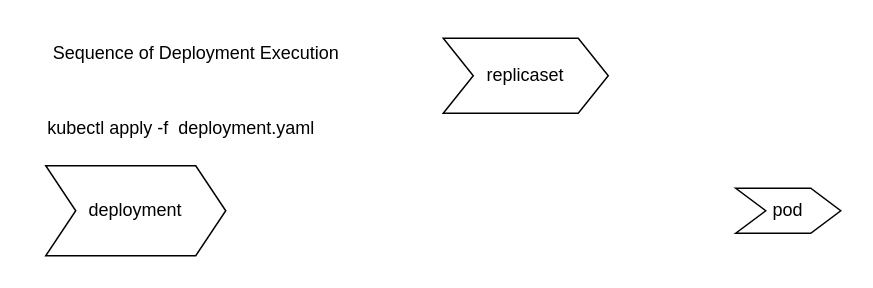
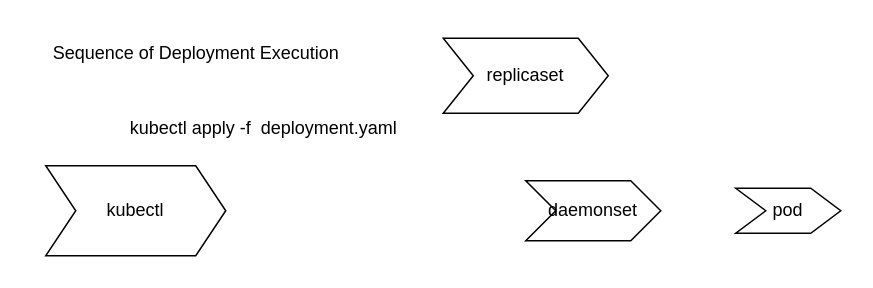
node "kubectl apply -f deployment.yaml": moved (181, 128) -> (263, 128)
node "deployment": label "deployment" -> "kubectl"
node "daemonset": added
